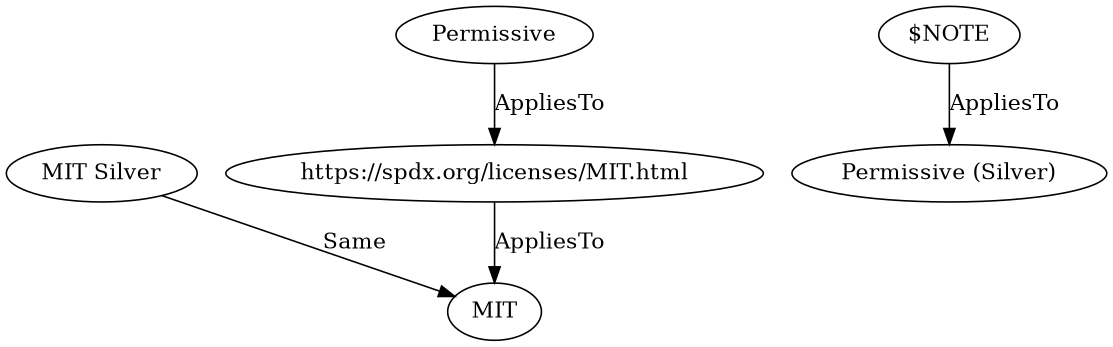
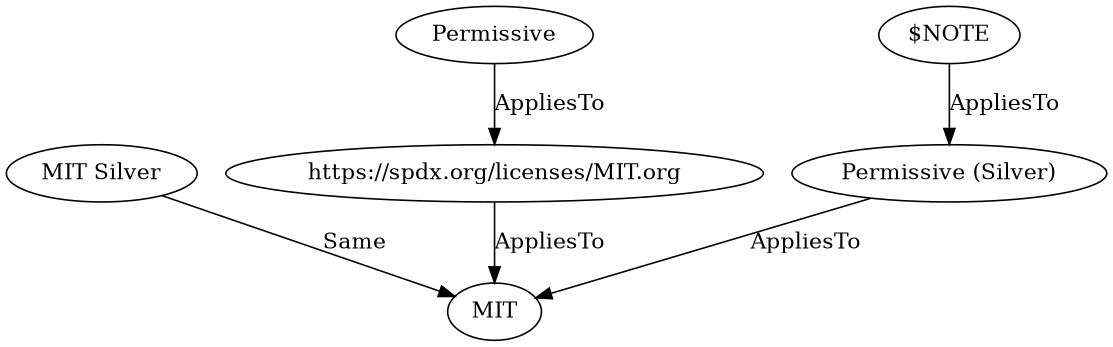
node "https://spdx.org/licenses/MIT.html": label "https://spdx.org/licenses/MIT.html" -> "https://spdx.org/licenses/MIT.org"
edge "Permissive (Silver)" -> "MIT": added, label "AppliesTo"
